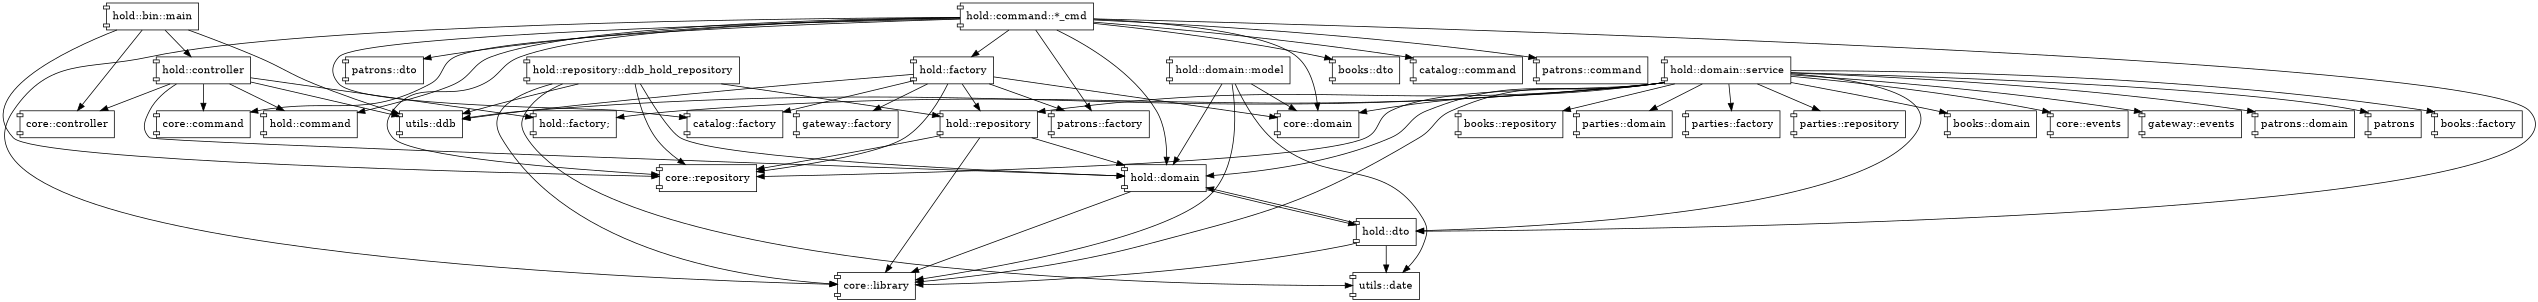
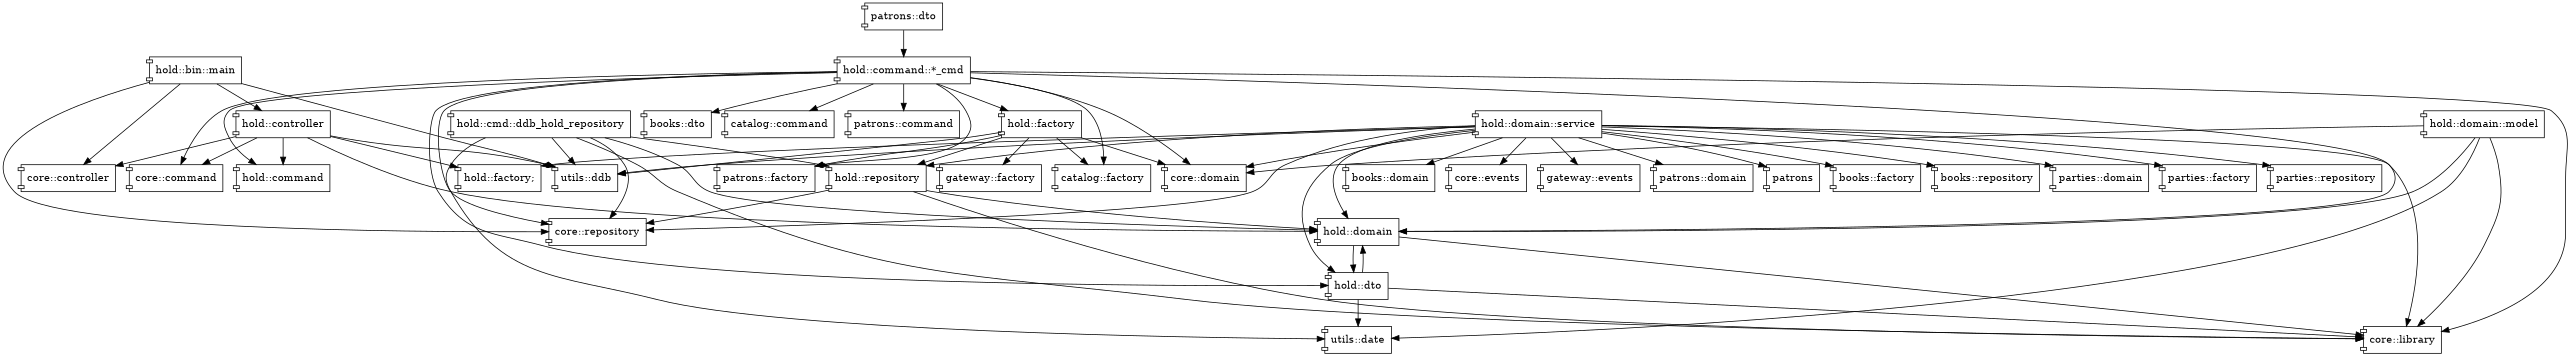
edge "hold::command::*_cmd" -> "patrons::dto": reversed
node "hold::repository::ddb_hold_repository": label "hold::repository::ddb_hold_repository" -> "hold::cmd::ddb_hold_repository"
edge "hold::factory" -> "core::repository": removed
